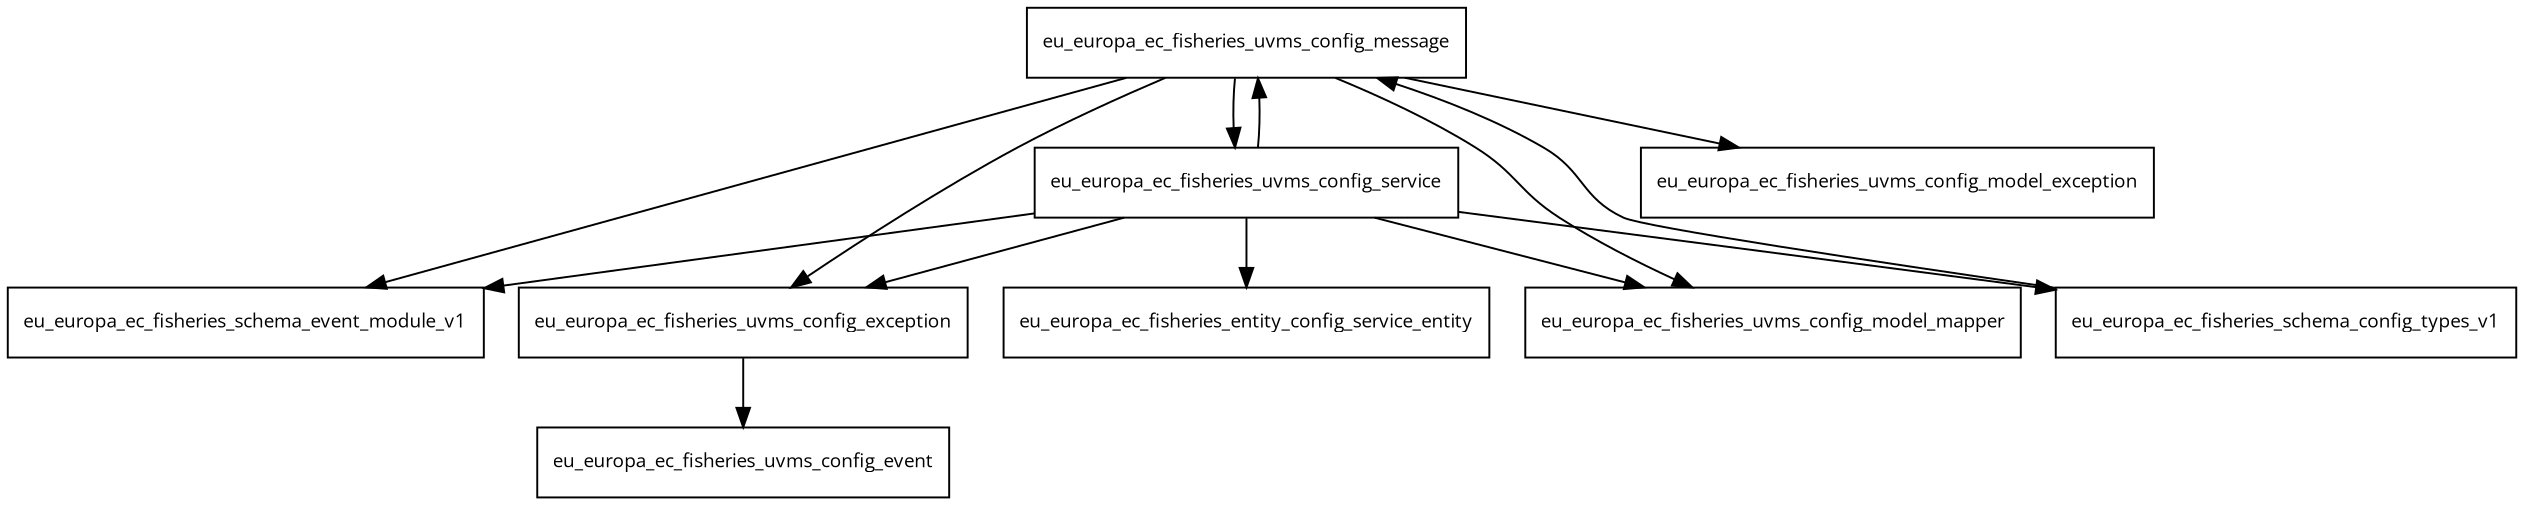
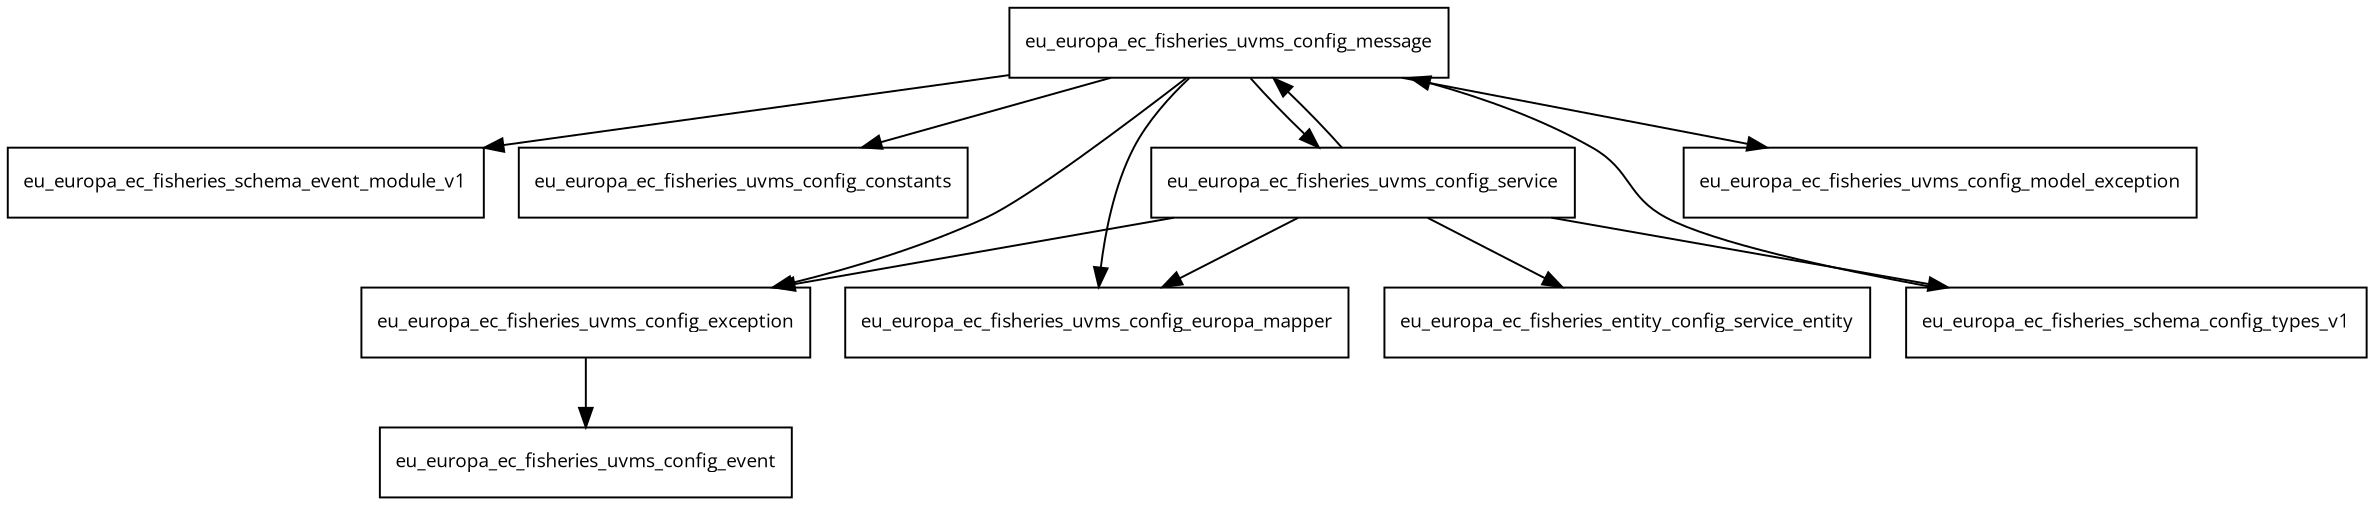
node "eu_europa_ec_fisheries_uvms_config_constants": added
edge "eu_europa_ec_fisheries_uvms_config_service" -> "eu_europa_ec_fisheries_schema_event_module_v1": removed
node "eu_europa_ec_fisheries_uvms_config_model_mapper": label "eu_europa_ec_fisheries_uvms_config_model_mapper" -> "eu_europa_ec_fisheries_uvms_config_europa_mapper"
